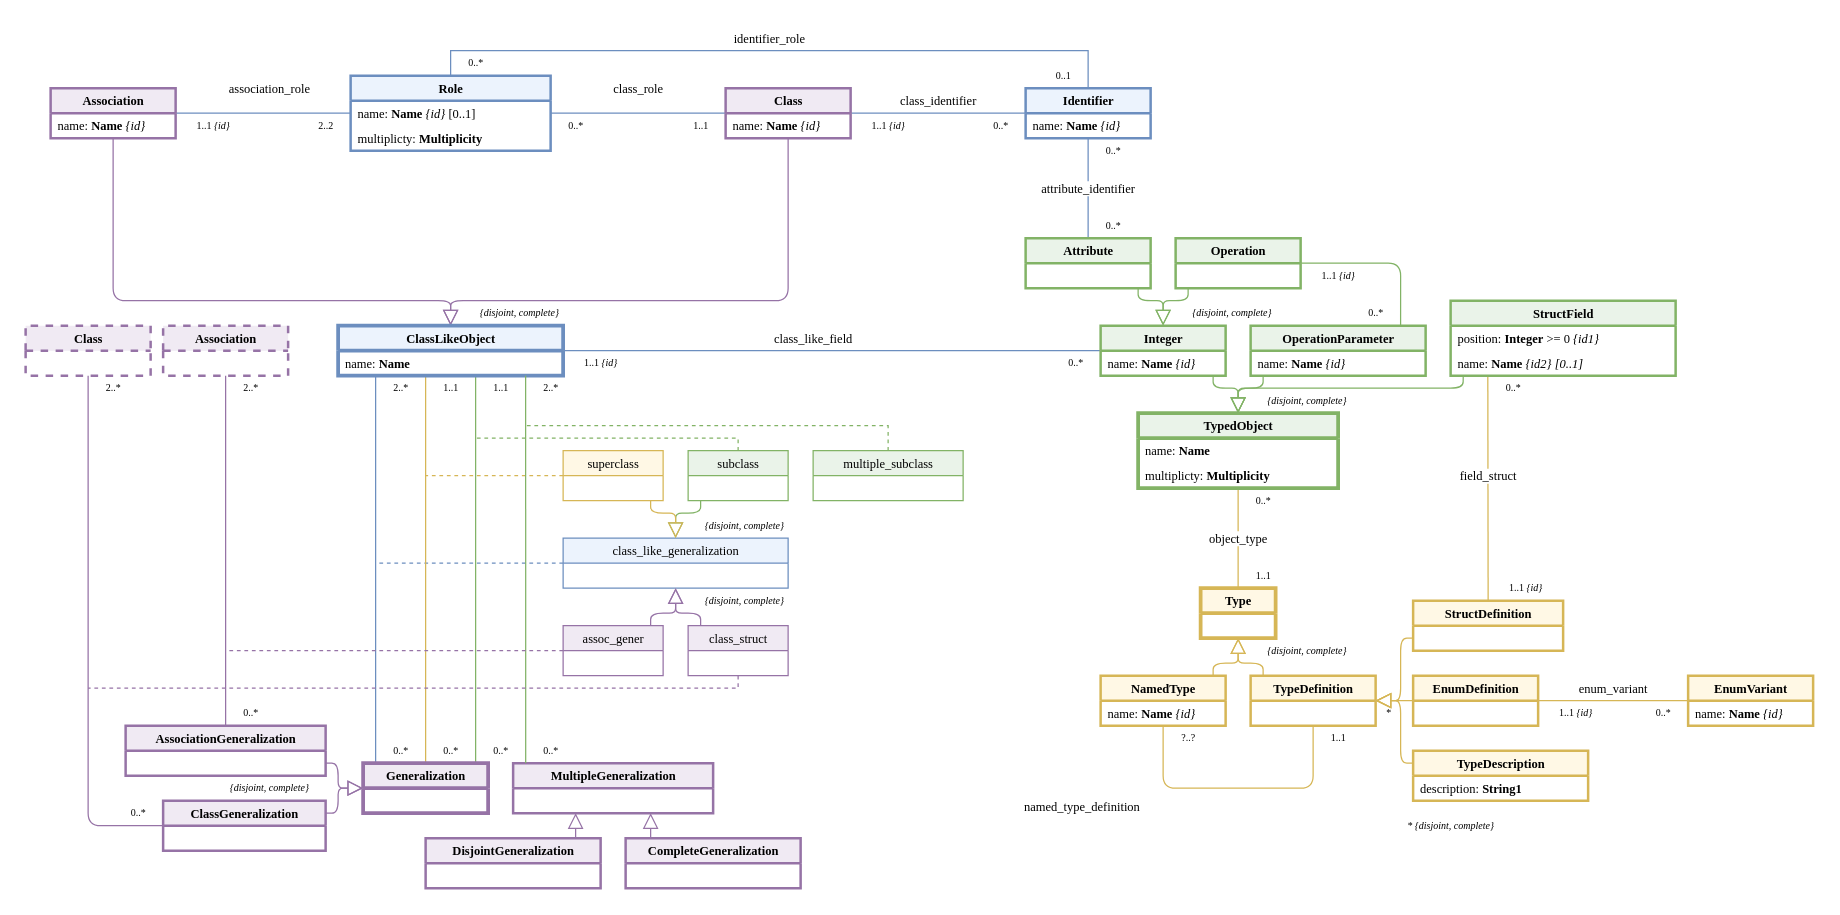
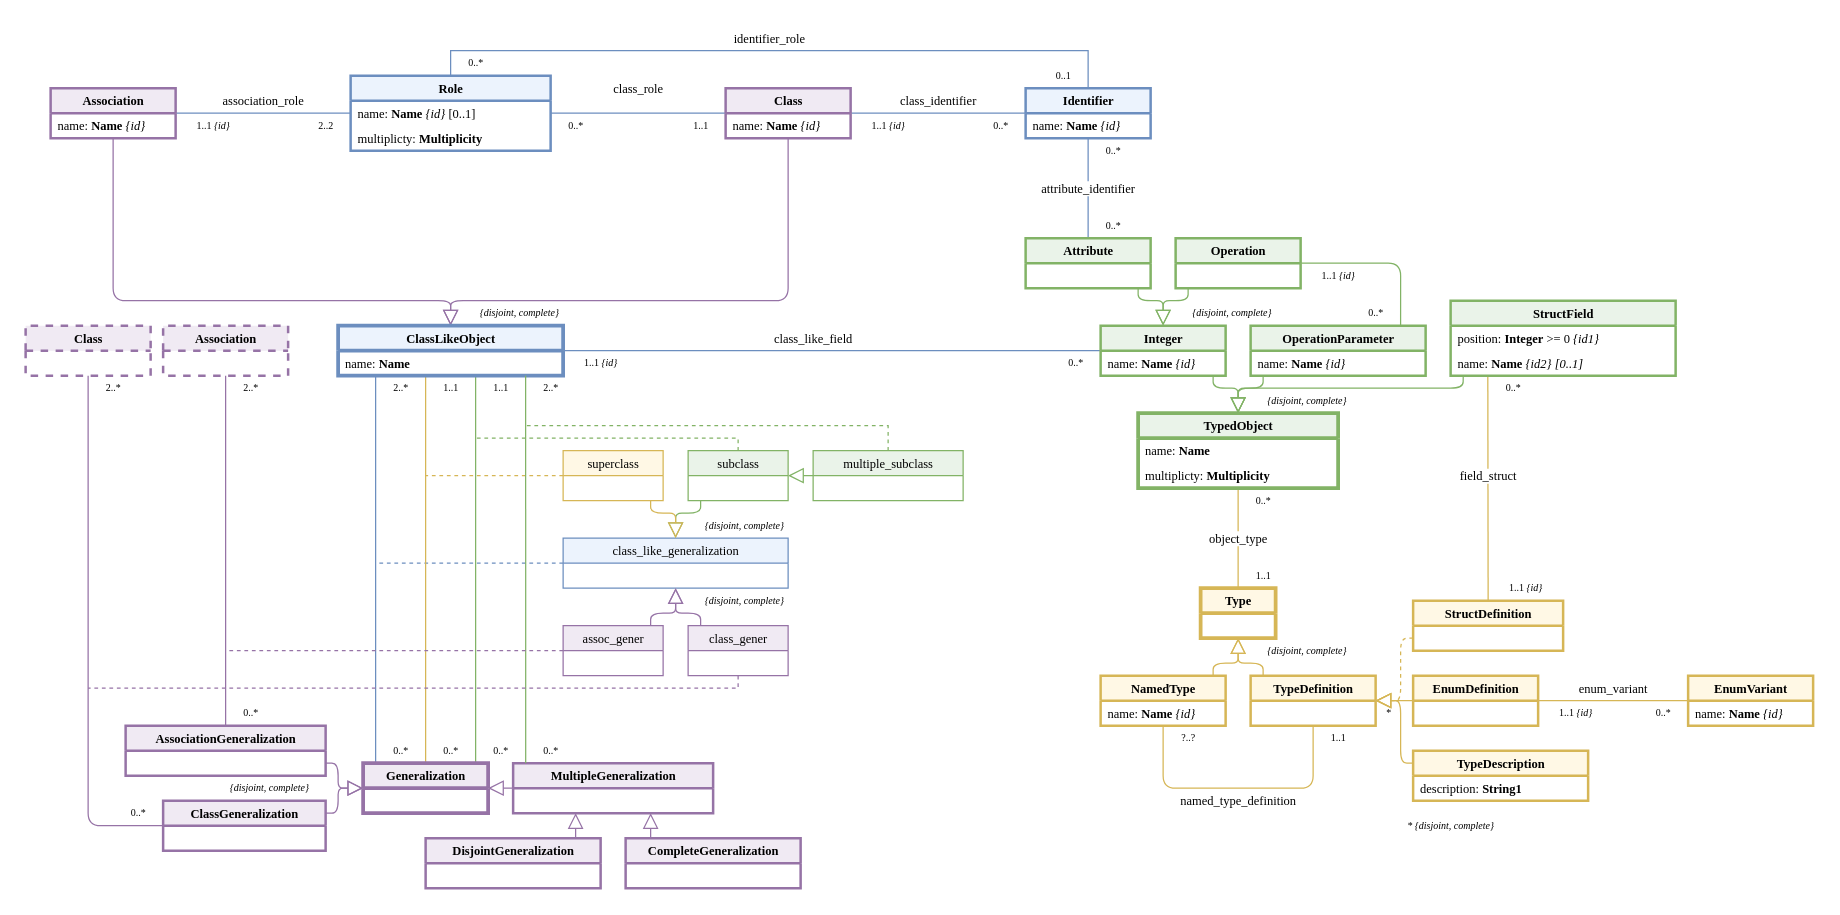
node "association_role": moved (269, 88) -> (263, 101)
edge "multiple_subclass" -> "subclass": added
node "class_struct": label "class_struct" -> "class_gener"
edge "StructDefinition" -> "TypeDefinition": style solid -> dashed
edge "MultipleGeneralization" -> "Generalization": added
node "named_type_definition": moved (1082, 807) -> (1238, 801)
